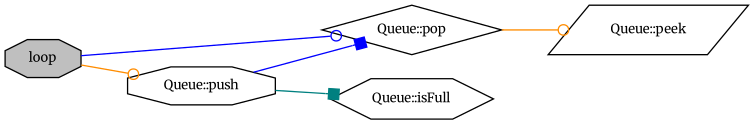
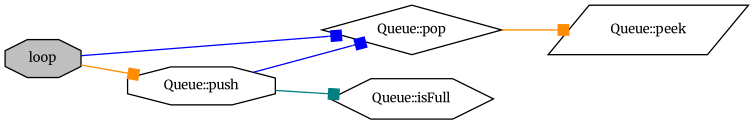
edge "Queue::pop" -> "Queue::peek": arrowhead odot -> box
edge "loop" -> "Queue::pop": arrowhead odot -> box
edge "loop" -> "Queue::push": arrowhead odot -> box
